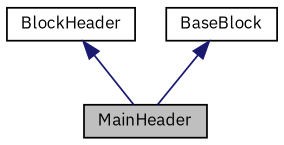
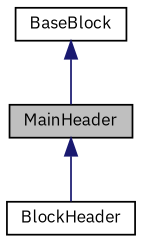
edge "MainHeader" -> "BlockHeader": reversed
